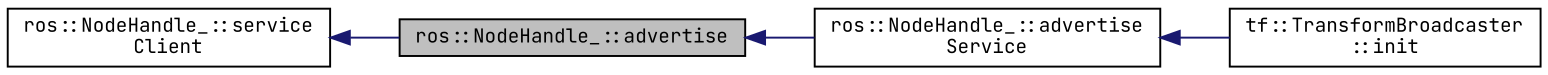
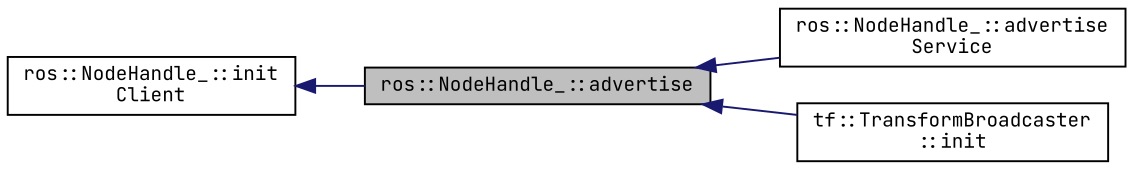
node "ros::NodeHandle_::service Client": label "ros::NodeHandle_::service Client" -> "ros::NodeHandle_::init Client"
edge "tf::TransformBroadcaster ::init" -> "ros::NodeHandle_::advertise Service": now "tf::TransformBroadcaster ::init" -> "ros::NodeHandle_::advertise"
